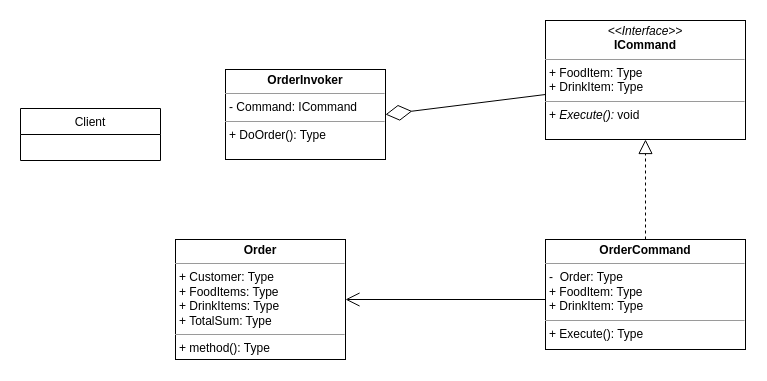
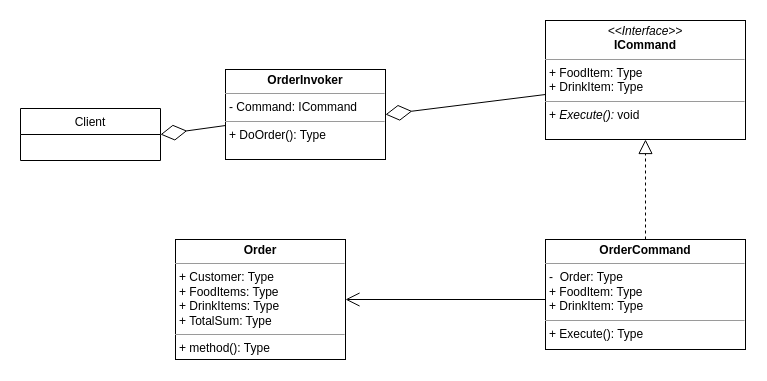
edge "OrderInvoker - Command: ICommand + DoOrder(): Type" -> "Client": added
